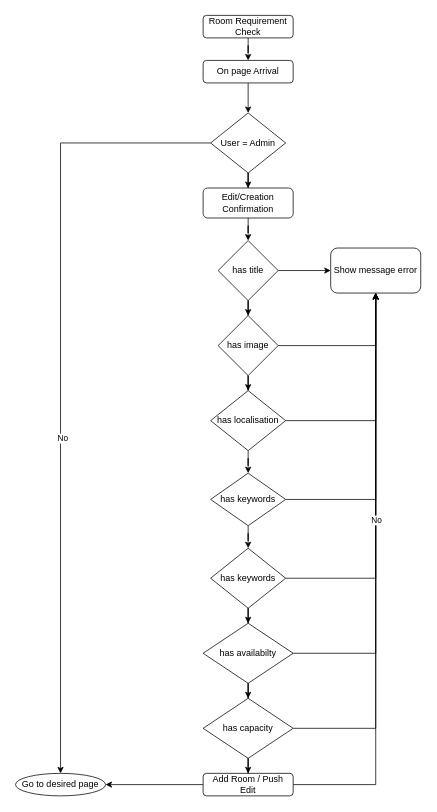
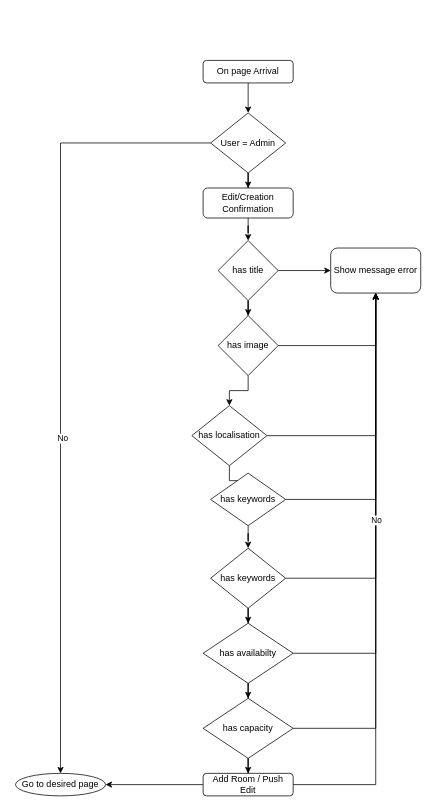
node "Room Requirement Check": removed
edge "Room Requirement Check" -> "On page Arrival": removed
node "has localisation": moved (248, 420) -> (229, 435)
